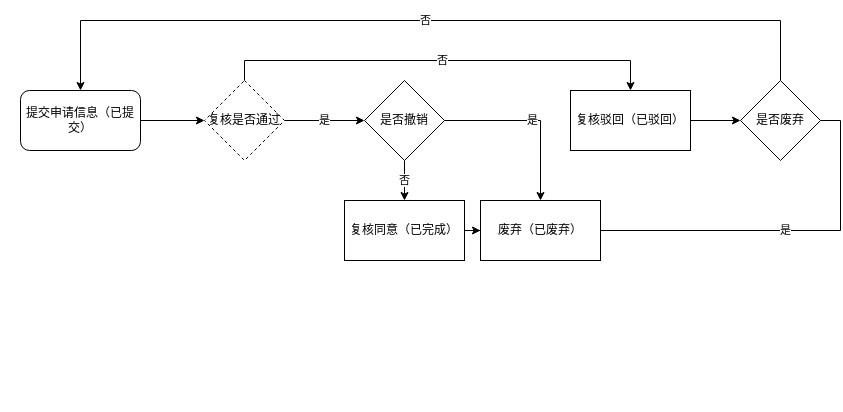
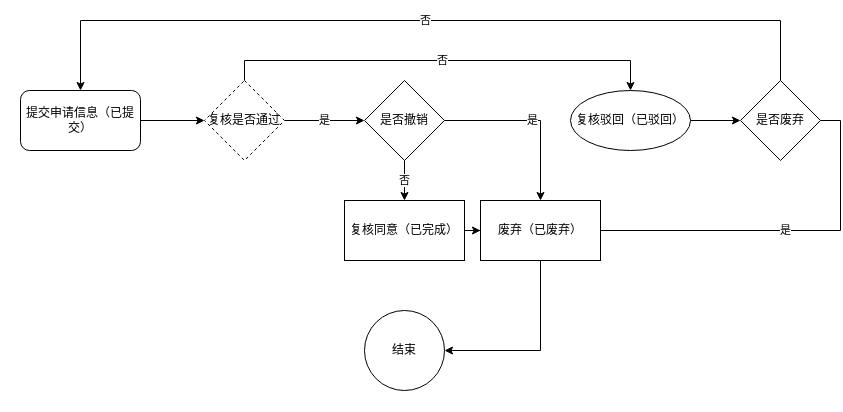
node "复核驳回（已驳回）": shape rectangle -> ellipse
edge "废弃（已废弃）" -> "结束": added
node "结束": added
